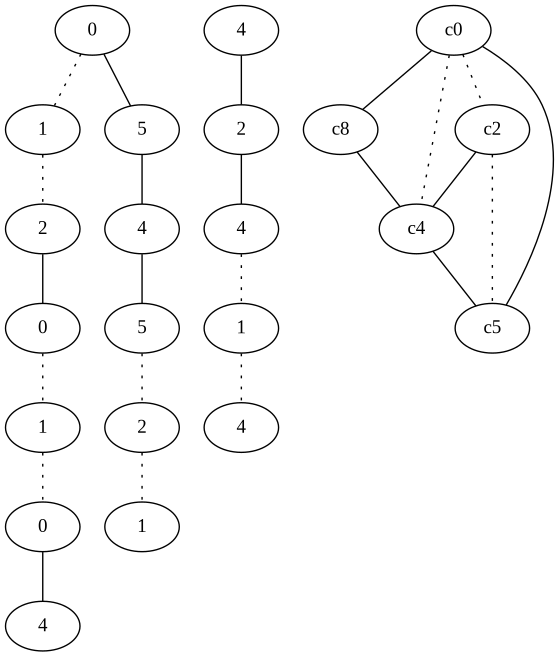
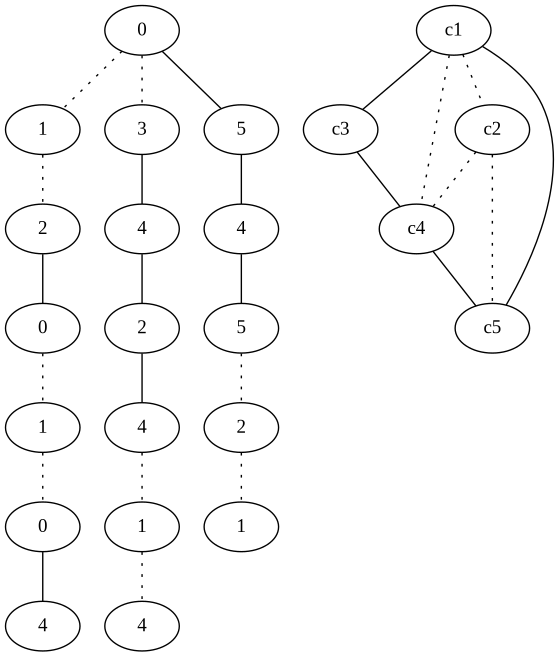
node "c0": label "c0" -> "c1"
node "3": added
node "c8": label "c8" -> "c3"
edge "c2" -- "c4": style solid -> dotted
